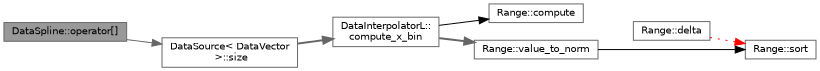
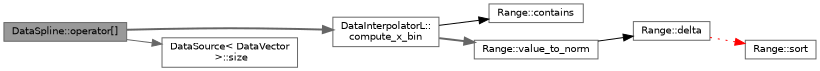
node "Range::compute": label "Range::compute" -> "Range::contains"
edge "DataSource< DataVector >::size" -> "DataInterpolatorL:: compute_x_bin": now "DataSpline::operator[]" -> "DataInterpolatorL:: compute_x_bin"
edge "Range::value_to_norm" -> "Range::sort": now "Range::value_to_norm" -> "Range::delta"
